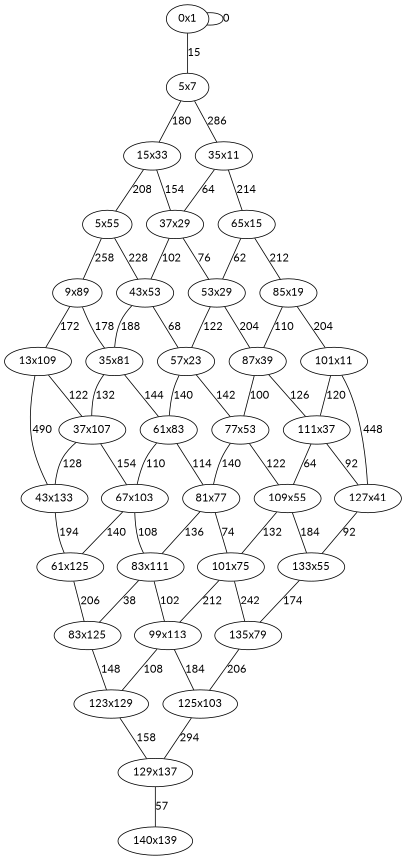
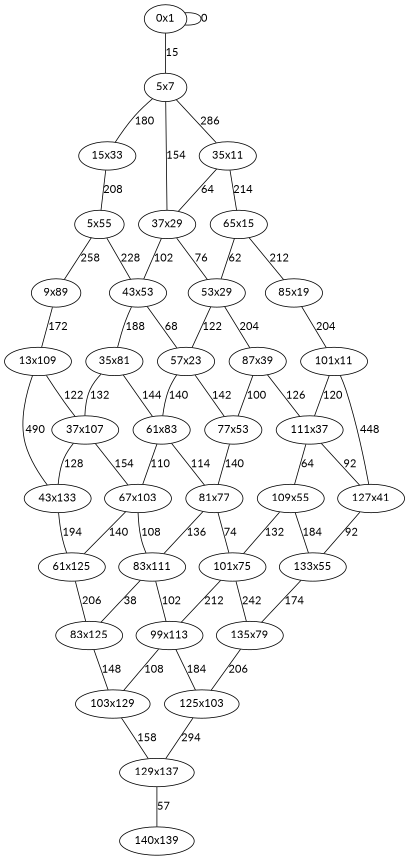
edge "15x33" -- "37x29": now "5x7" -- "37x29"
edge "85x19" -- "87x39": removed, label "110"
edge "9x89" -- "35x81": removed, label "178"
edge "77x53" -- "109x55": removed, label "122"
node "123x129": label "123x129" -> "103x129"
